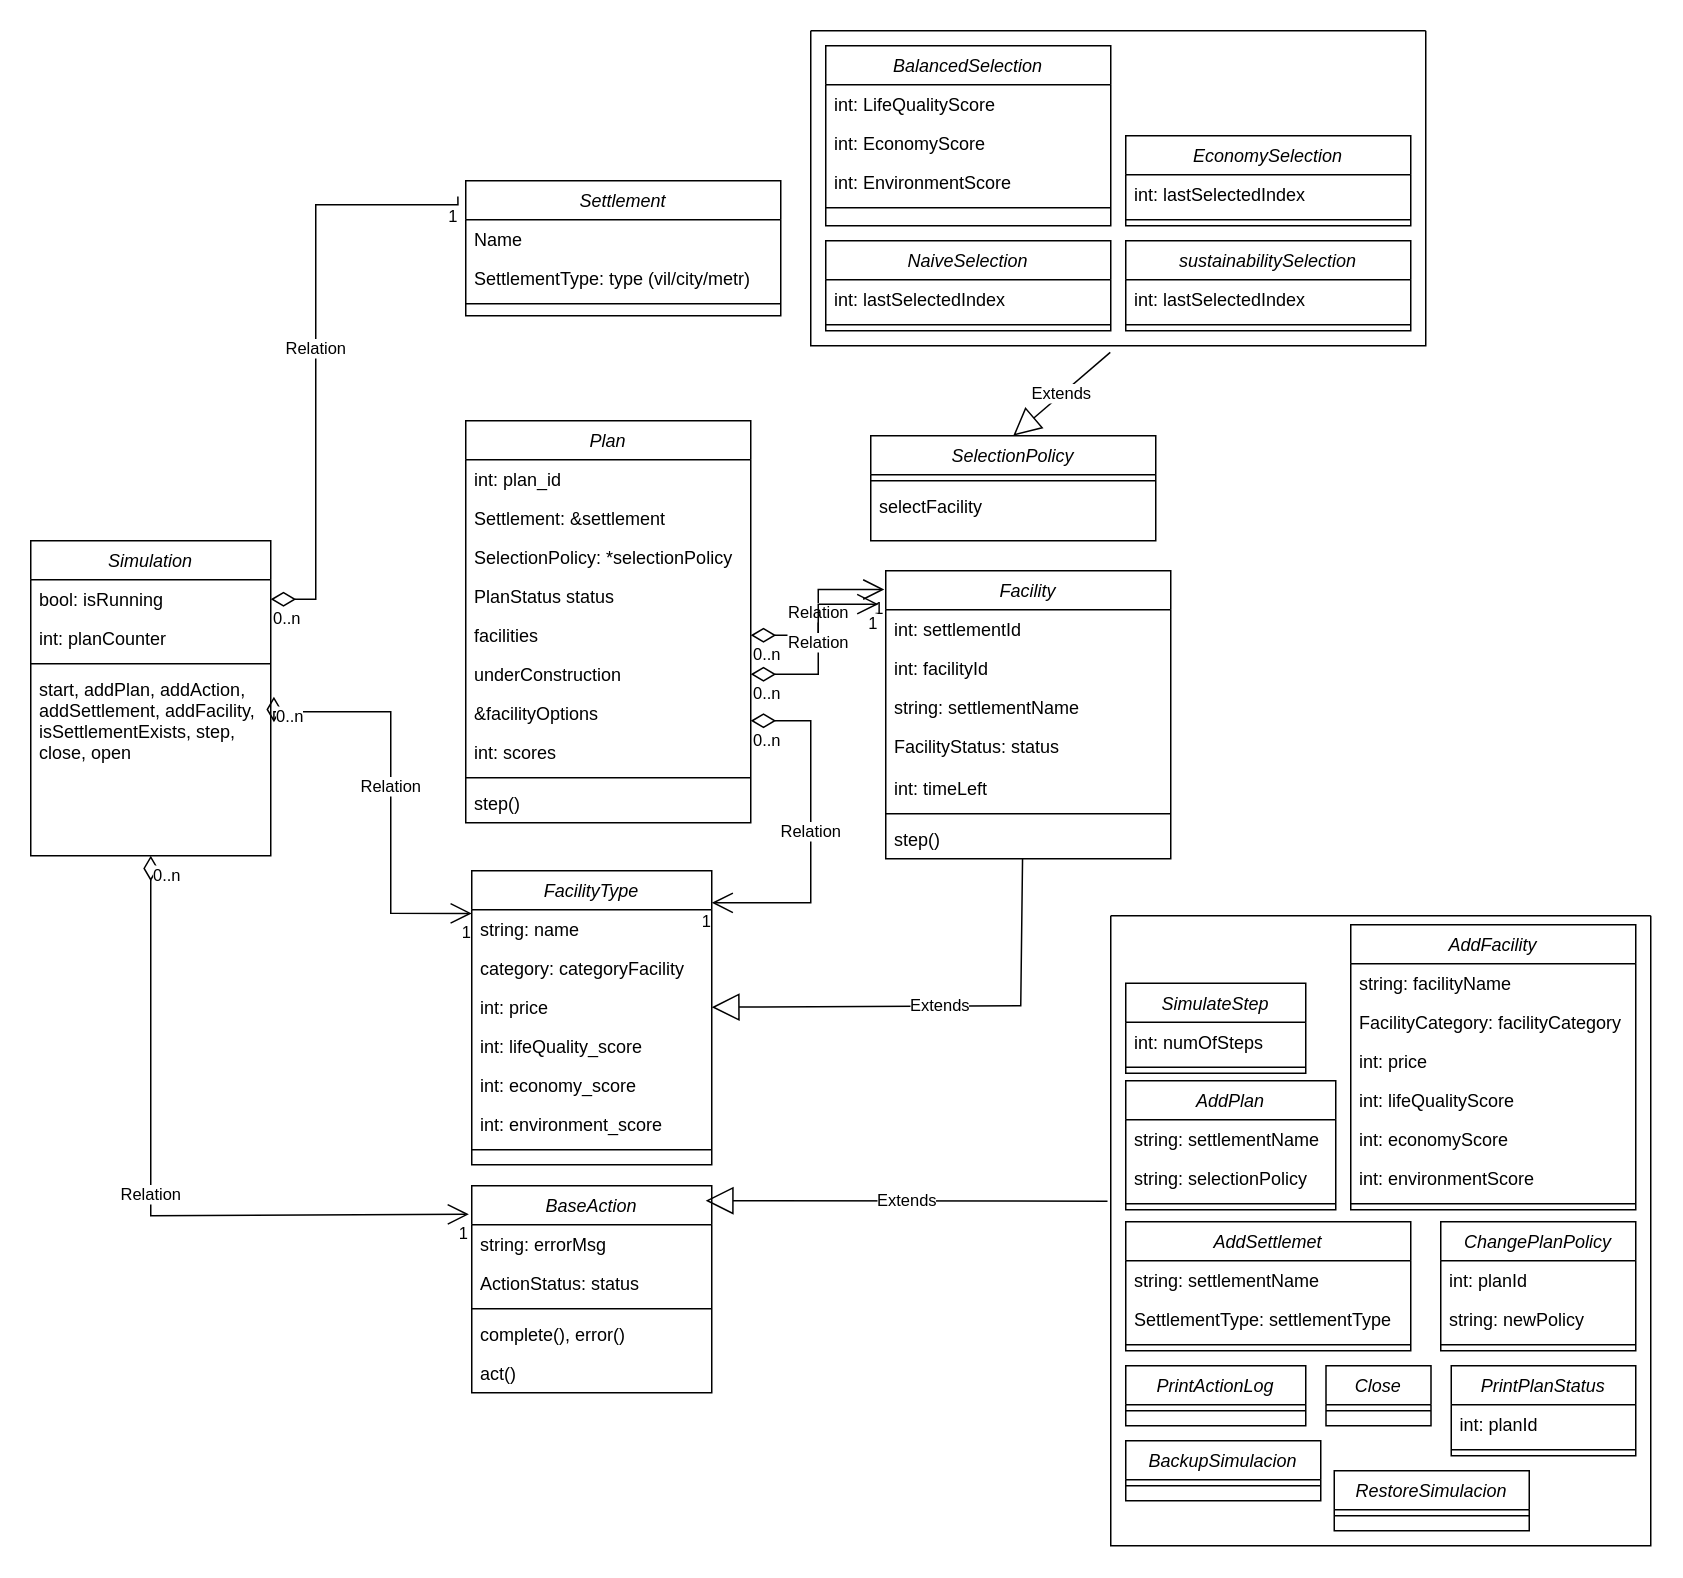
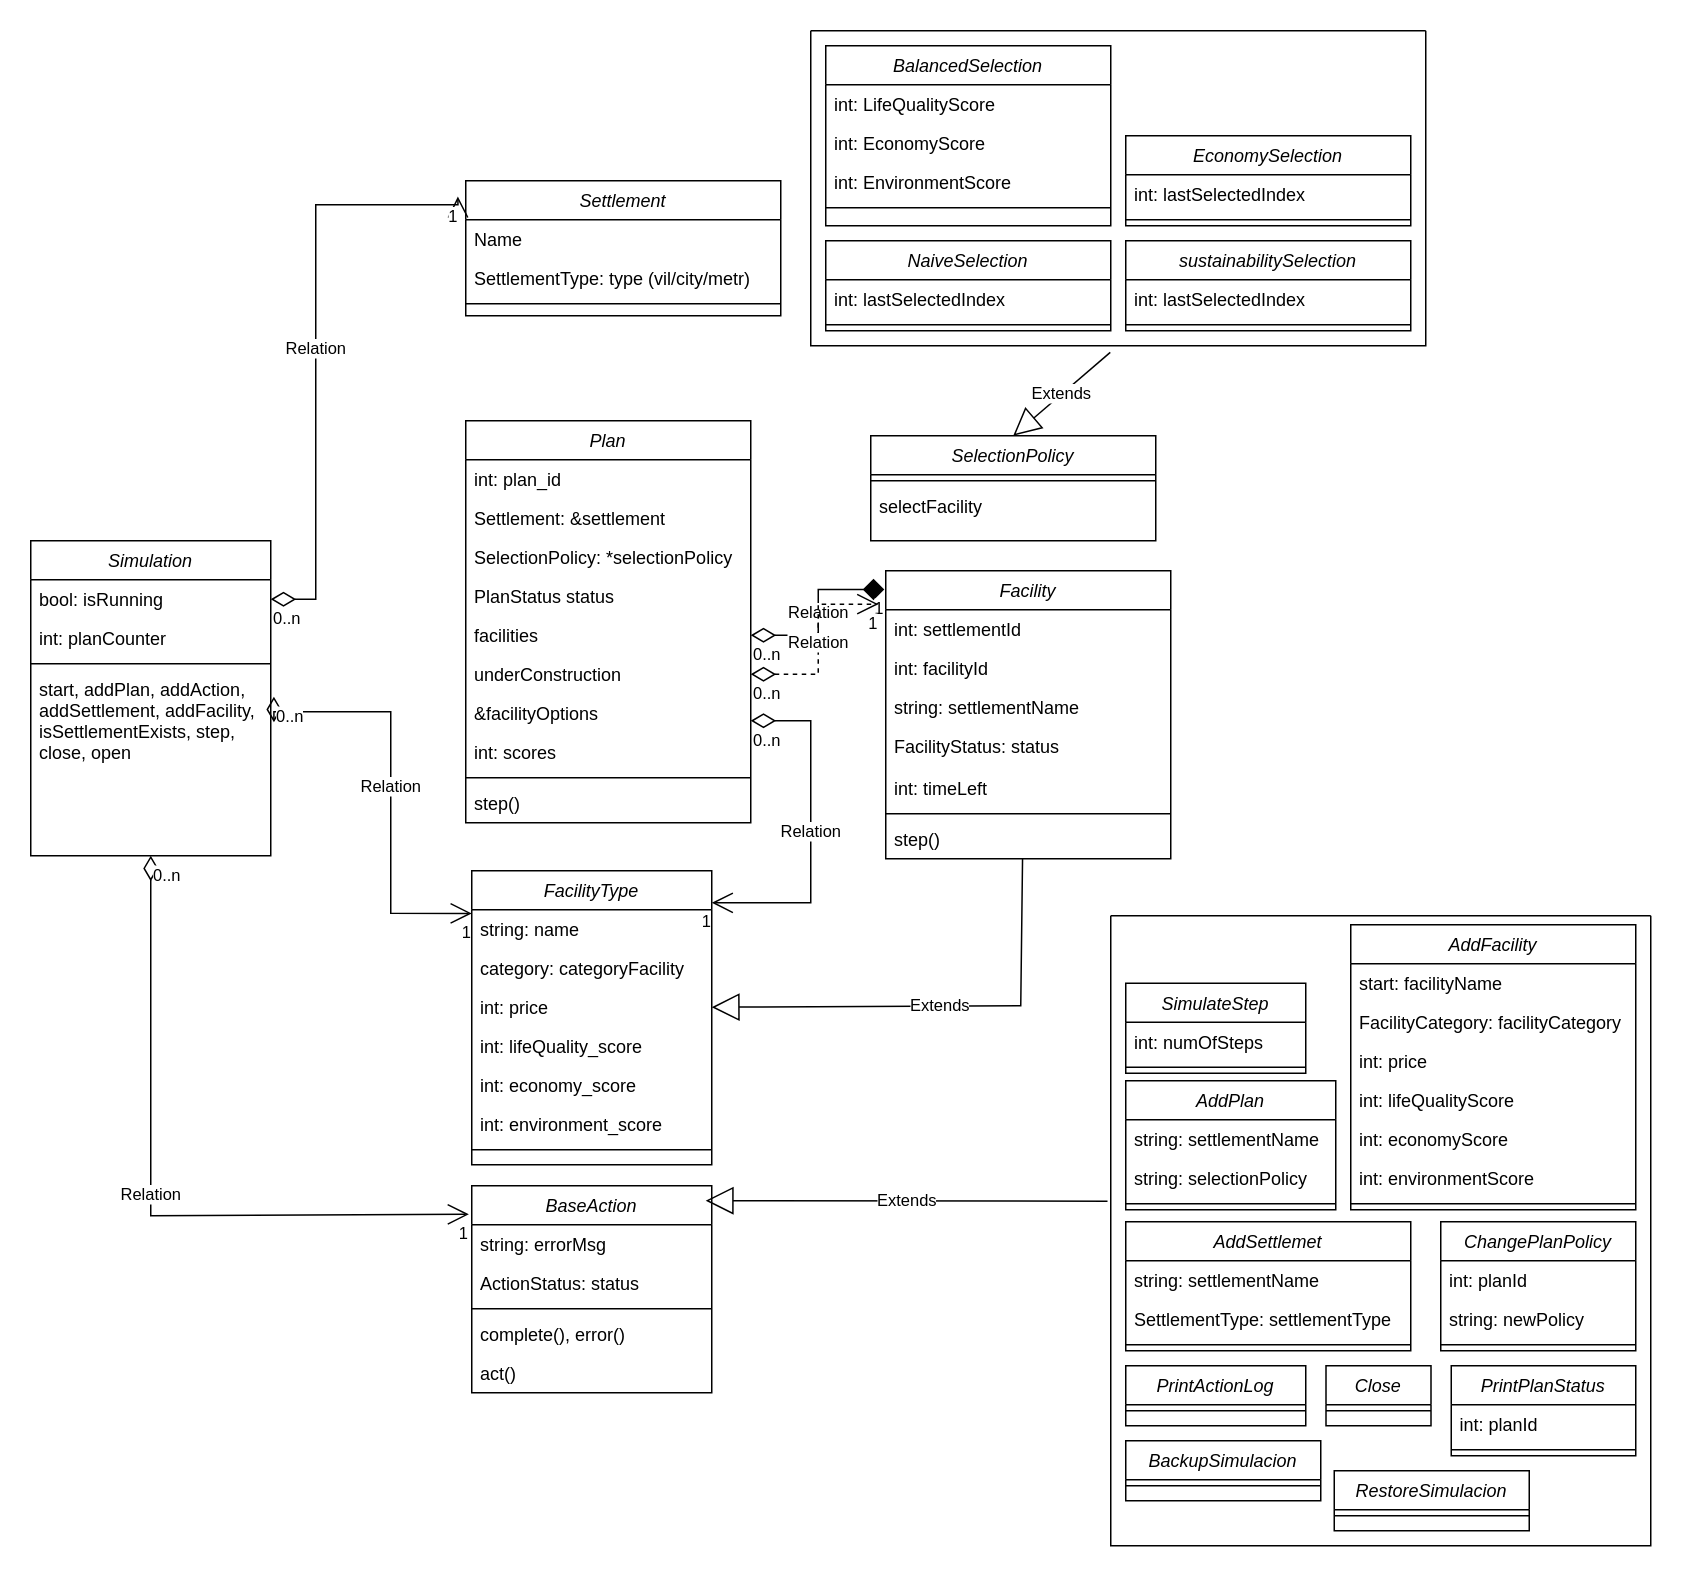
edge "Settlement" -> "bool: isRunning": arrowhead none -> open
edge "facilities" -- "Facility": arrowhead open -> diamond
edge "underConstruction" -- "Facility": style solid -> dashed
node "string: facilityName": label "string: facilityName" -> "start: facilityName"
